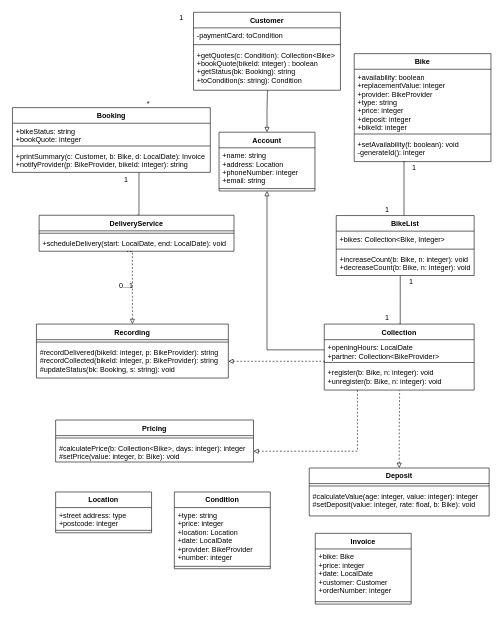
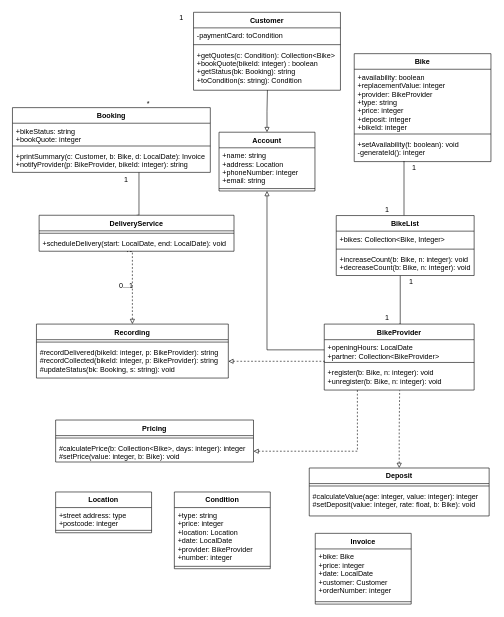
node "Collection": label "Collection" -> "BikeProvider"
